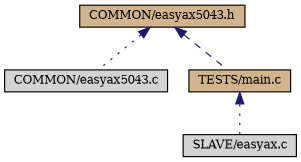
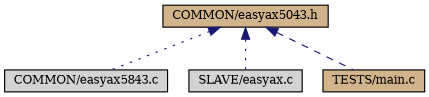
node "COMMON/easyax5043.c": label "COMMON/easyax5043.c" -> "COMMON/easyax5843.c"
edge "SLAVE/easyax.c" -> "TESTS/main.c": now "SLAVE/easyax.c" -> "COMMON/easyax5043.h"
